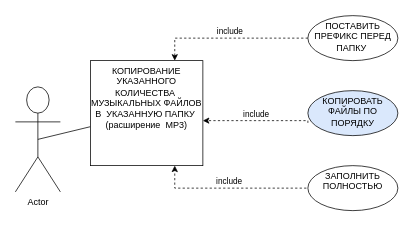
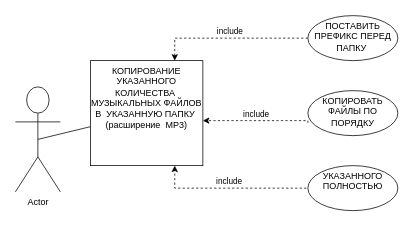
node "КОПИРОВАТЬ ФАЙЛЫ ПО ПОРЯДКУ": fillcolor #dae8fc -> #ffffff
node "ЗАПОЛНИТЬ ПОЛНОСТЬЮ": label "ЗАПОЛНИТЬ ПОЛНОСТЬЮ" -> "УКАЗАННОГО ПОЛНОСТЬЮ"
